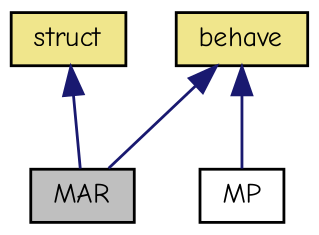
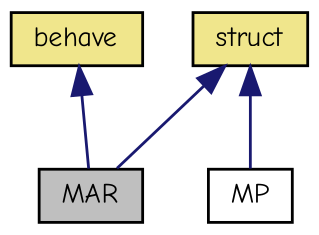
edge "MP" -> "behave": now "MP" -> "struct"
